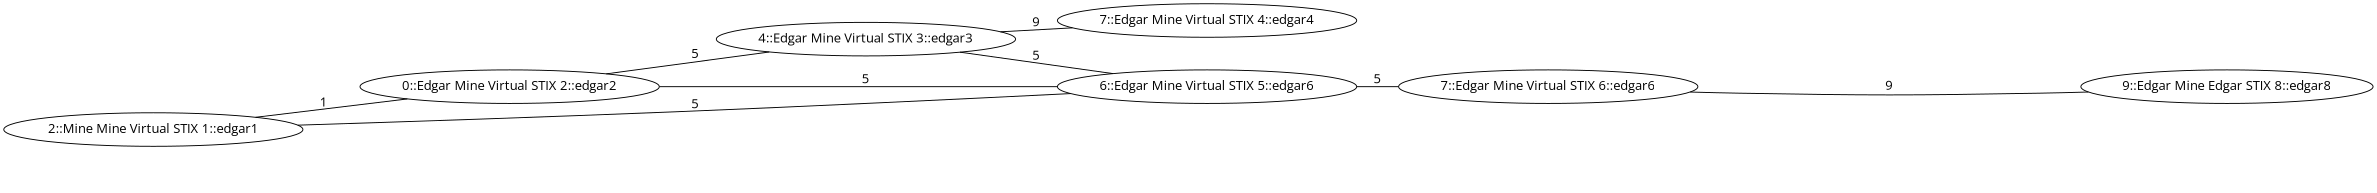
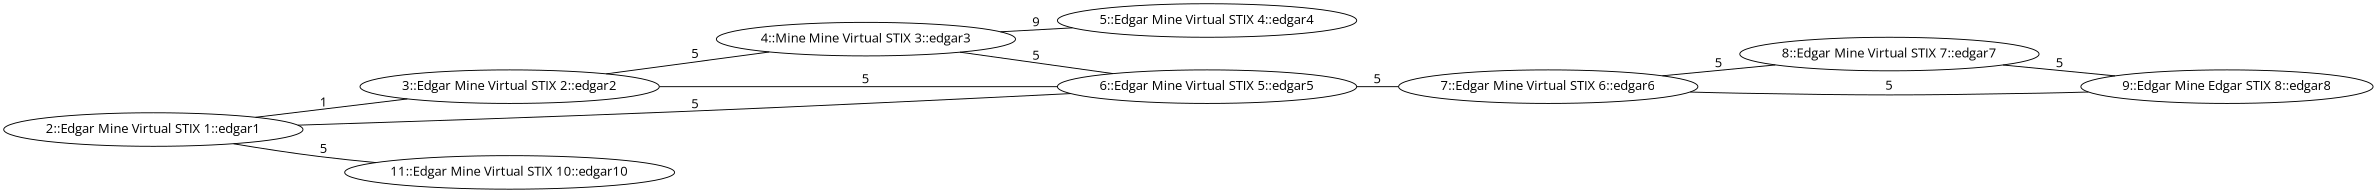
node "7::Edgar Mine Virtual STIX 4::edgar4": label "7::Edgar Mine Virtual STIX 4::edgar4" -> "5::Edgar Mine Virtual STIX 4::edgar4"
node "4::Edgar Mine Virtual STIX 3::edgar3": label "4::Edgar Mine Virtual STIX 3::edgar3" -> "4::Mine Mine Virtual STIX 3::edgar3"
node "8::Edgar Mine Virtual STIX 7::edgar7": added
edge "7::Edgar Mine Virtual STIX 6::edgar6" -- "9::Edgar Mine Edgar STIX 8::edgar8": label "9" -> "5"
node "0::Edgar Mine Virtual STIX 2::edgar2": label "0::Edgar Mine Virtual STIX 2::edgar2" -> "3::Edgar Mine Virtual STIX 2::edgar2"
node "6::Edgar Mine Virtual STIX 5::edgar6": label "6::Edgar Mine Virtual STIX 5::edgar6" -> "6::Edgar Mine Virtual STIX 5::edgar5"
node "2::Mine Mine Virtual STIX 1::edgar1": label "2::Mine Mine Virtual STIX 1::edgar1" -> "2::Edgar Mine Virtual STIX 1::edgar1"
node "11::Edgar Mine Virtual STIX 10::edgar10": added
